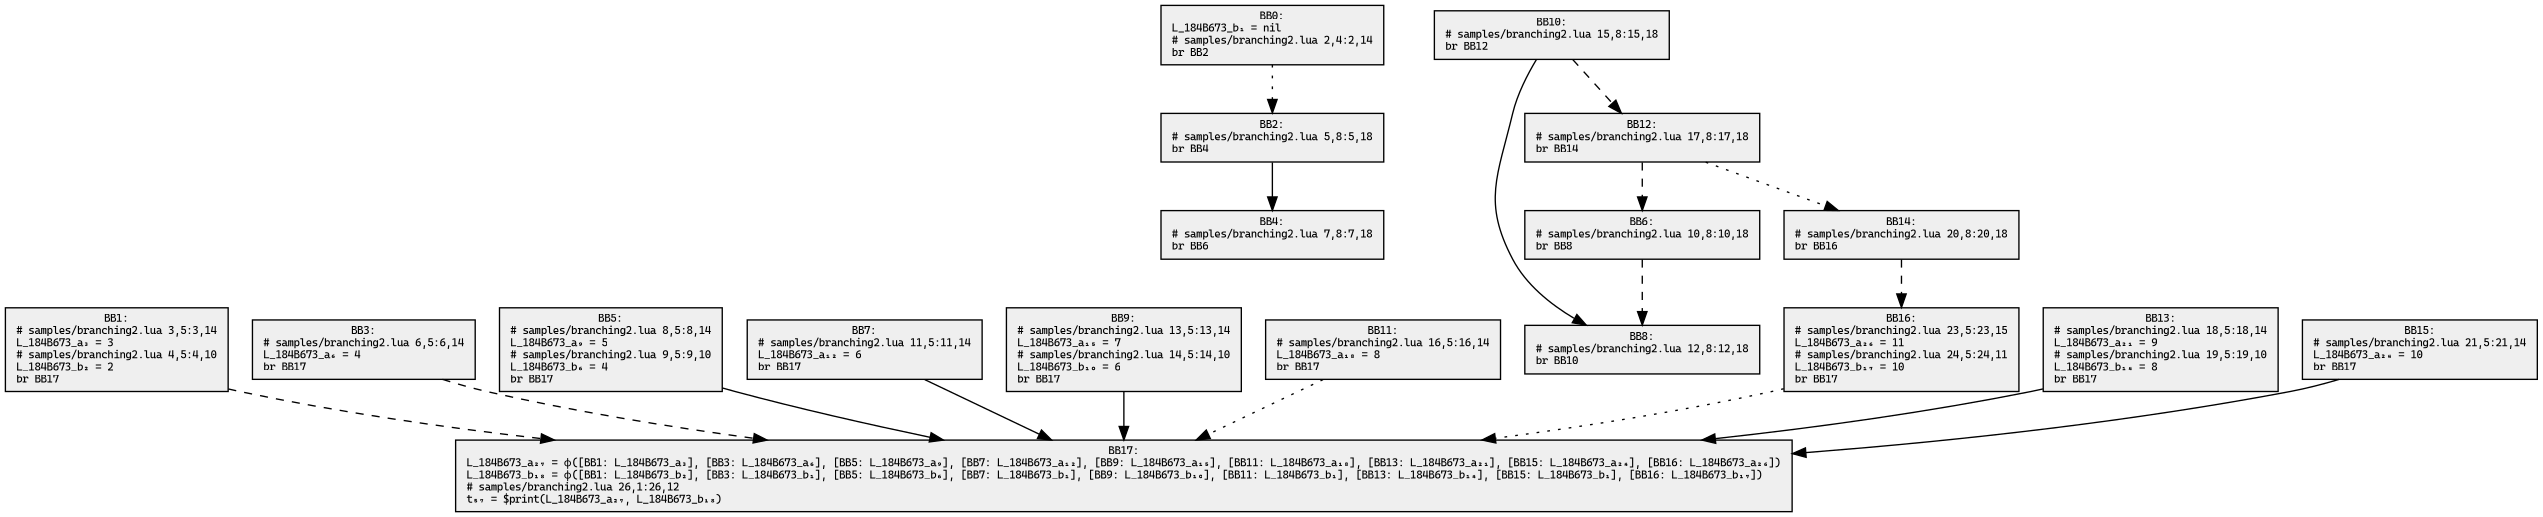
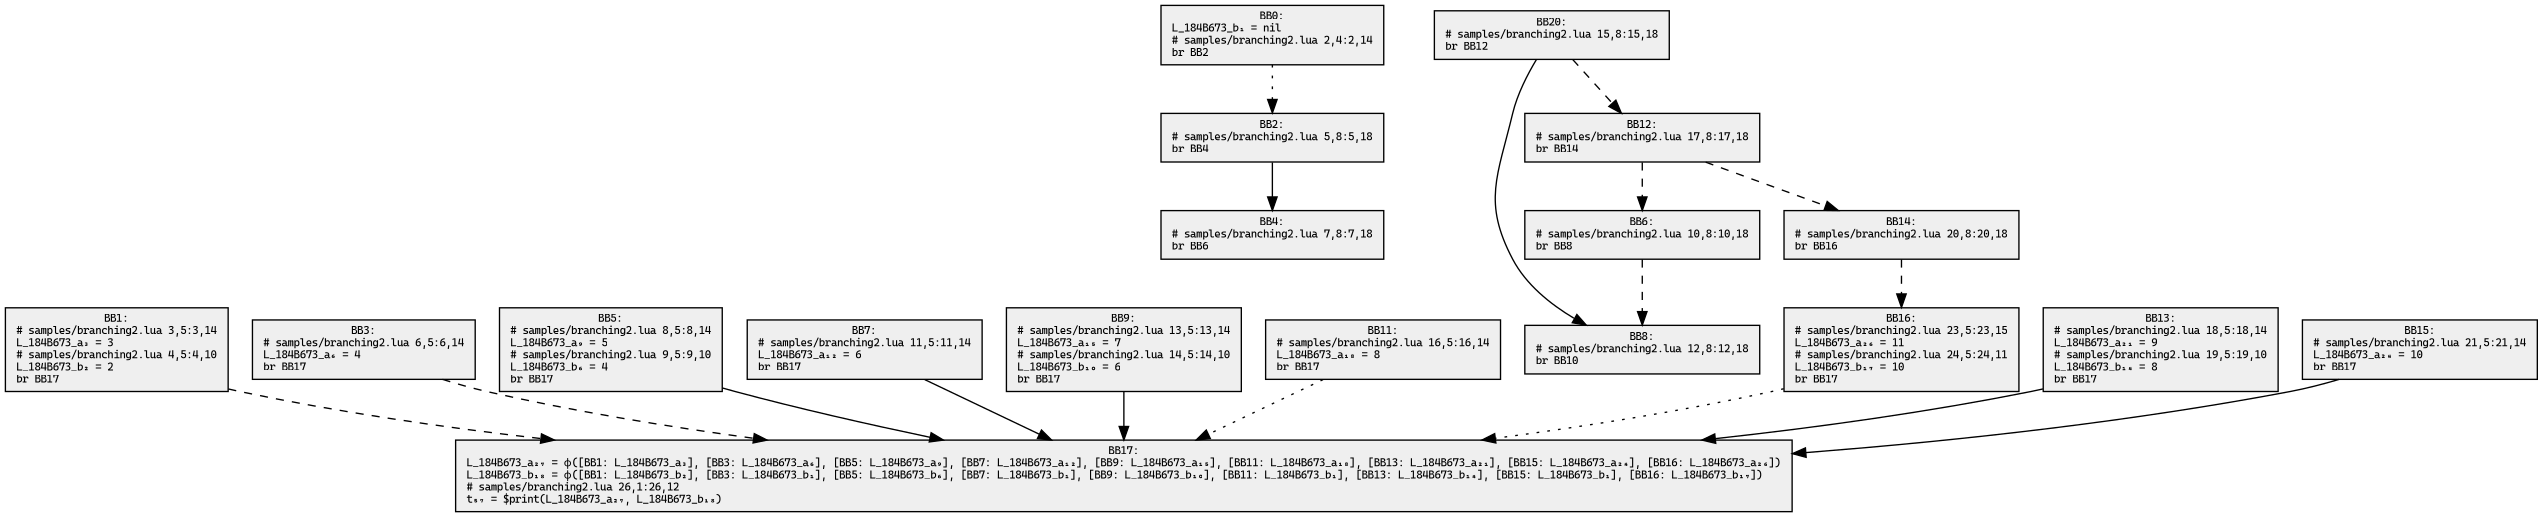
node "BB10: # samples/branching2.lua 15,8:15,18 br BB12": label "BB10: # samples/branching2.lua 15,8:15,18 br BB12" -> "BB20: # samples/branching2.lua 15,8:15,18 br BB12"
edge "BB12: # samples/branching2.lua 17,8:17,18 br BB14" -> "BB14: # samples/branching2.lua 20,8:20,18 br BB16": style dotted -> dashed
